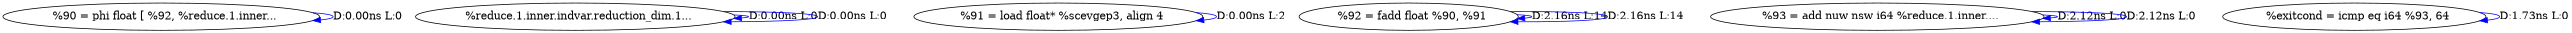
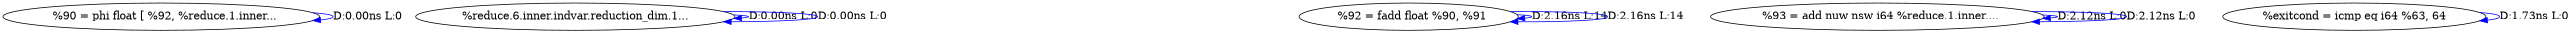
node "%reduce.1.inner.indvar.reduction_dim.1...": label "%reduce.1.inner.indvar.reduction_dim.1..." -> "%reduce.6.inner.indvar.reduction_dim.1..."
node "%91 = load float* %scevgep3, align 4": removed
node "%exitcond = icmp eq i64 %93, 64": label "%exitcond = icmp eq i64 %93, 64" -> "%exitcond = icmp eq i64 %63, 64"
